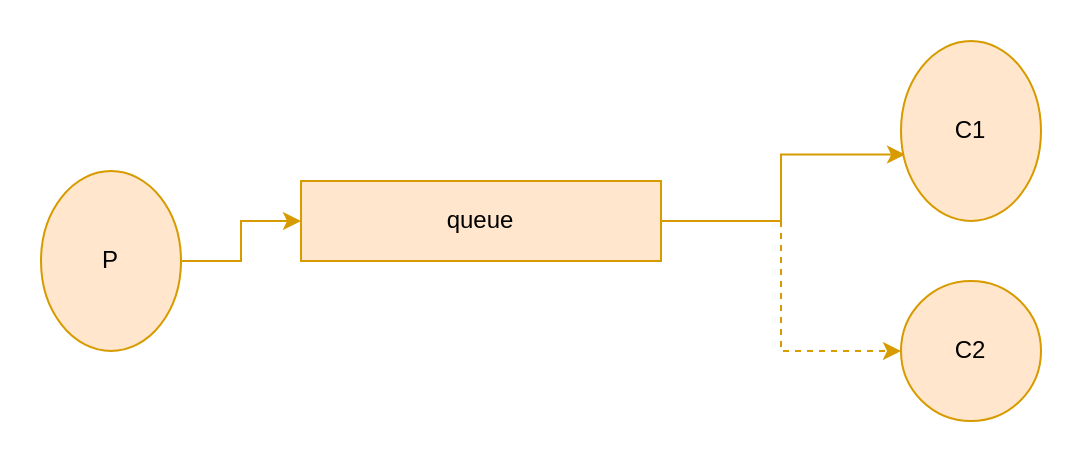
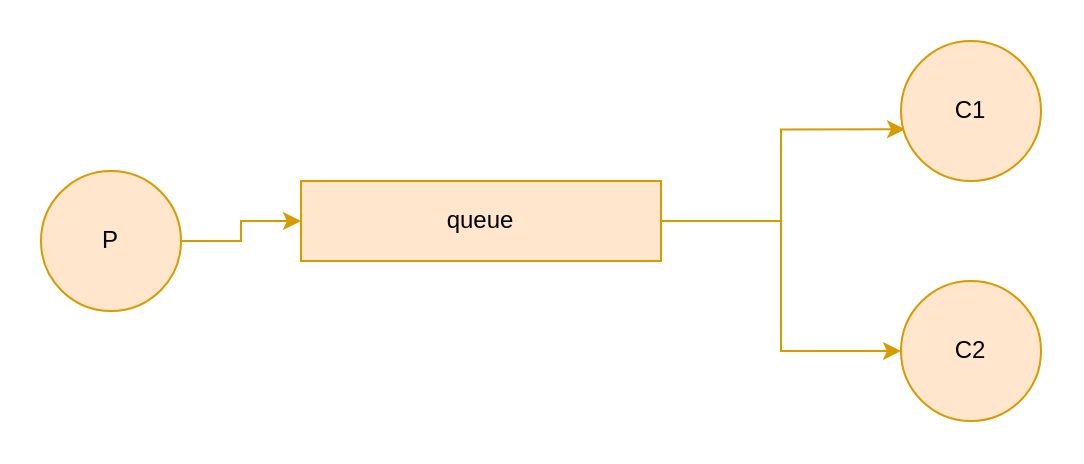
node "C1": size 140x180 -> 140x140
node "P": size 140x180 -> 140x140
edge "queue" -> "C2": style dashed -> solid
